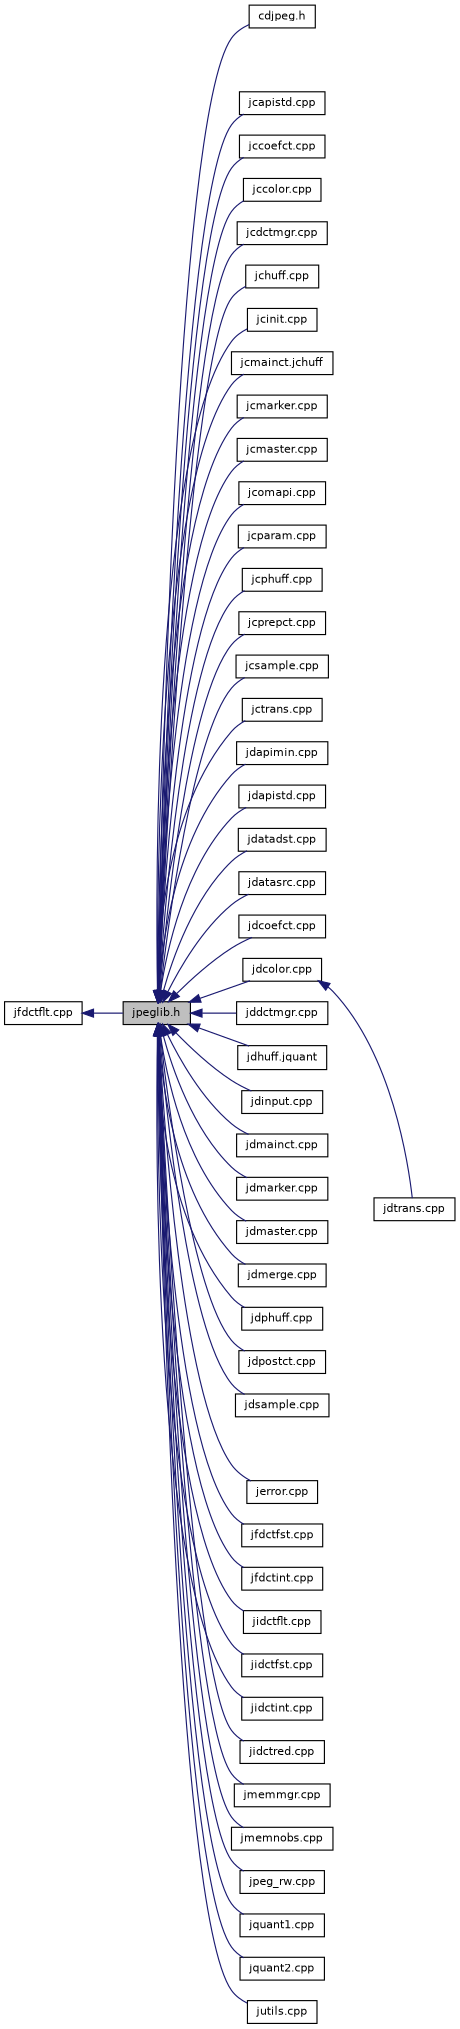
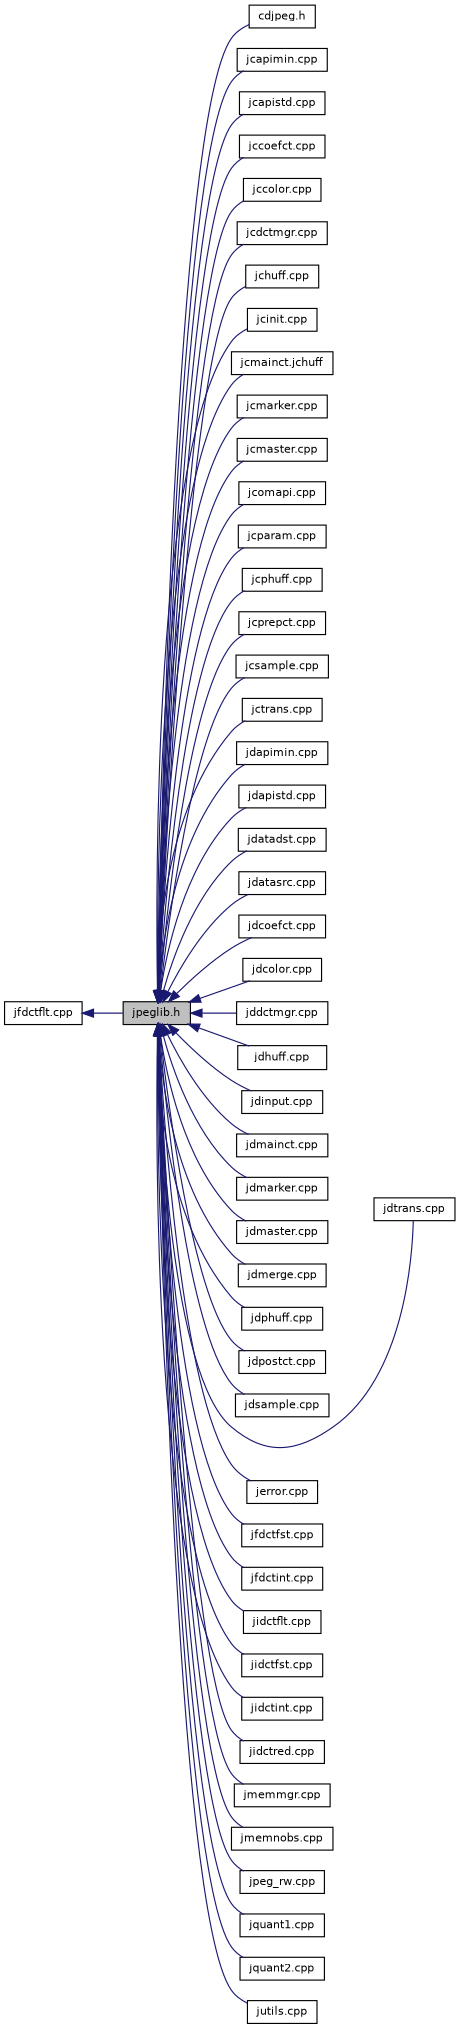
node "jcapimin.cpp": added
node "jdhuff.jquant": label "jdhuff.jquant" -> "jdhuff.cpp"
edge "jdtrans.cpp" -> "jdcolor.cpp": now "jdtrans.cpp" -> "jpeglib.h"
